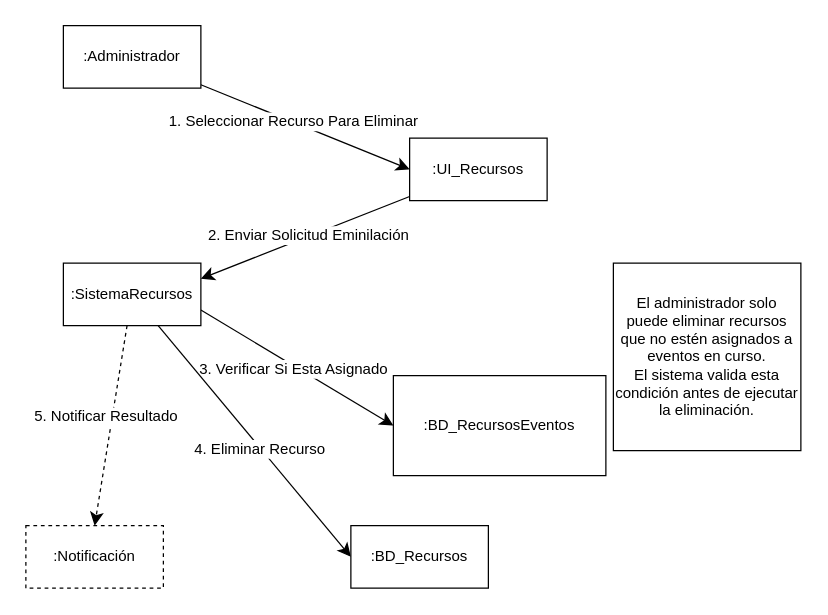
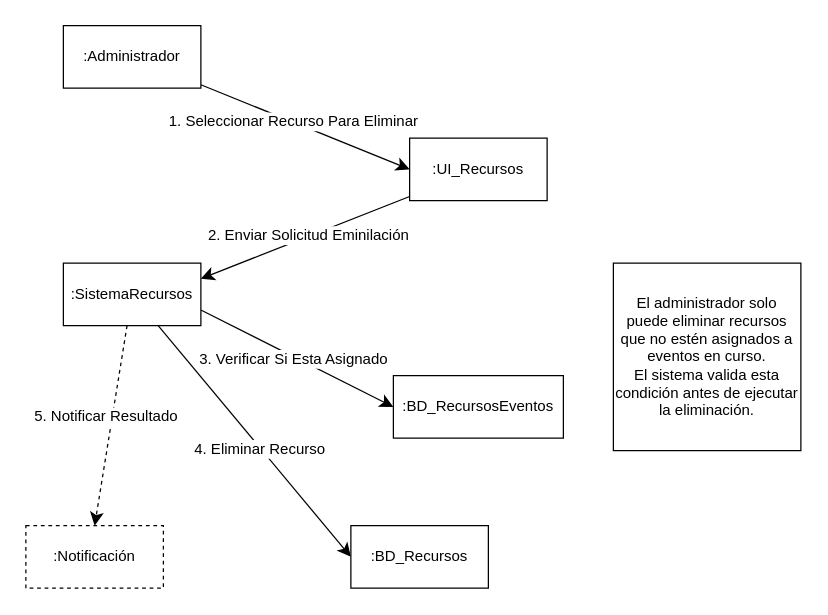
node ":BD_RecursosEventos": size 213x100 -> 170x63
